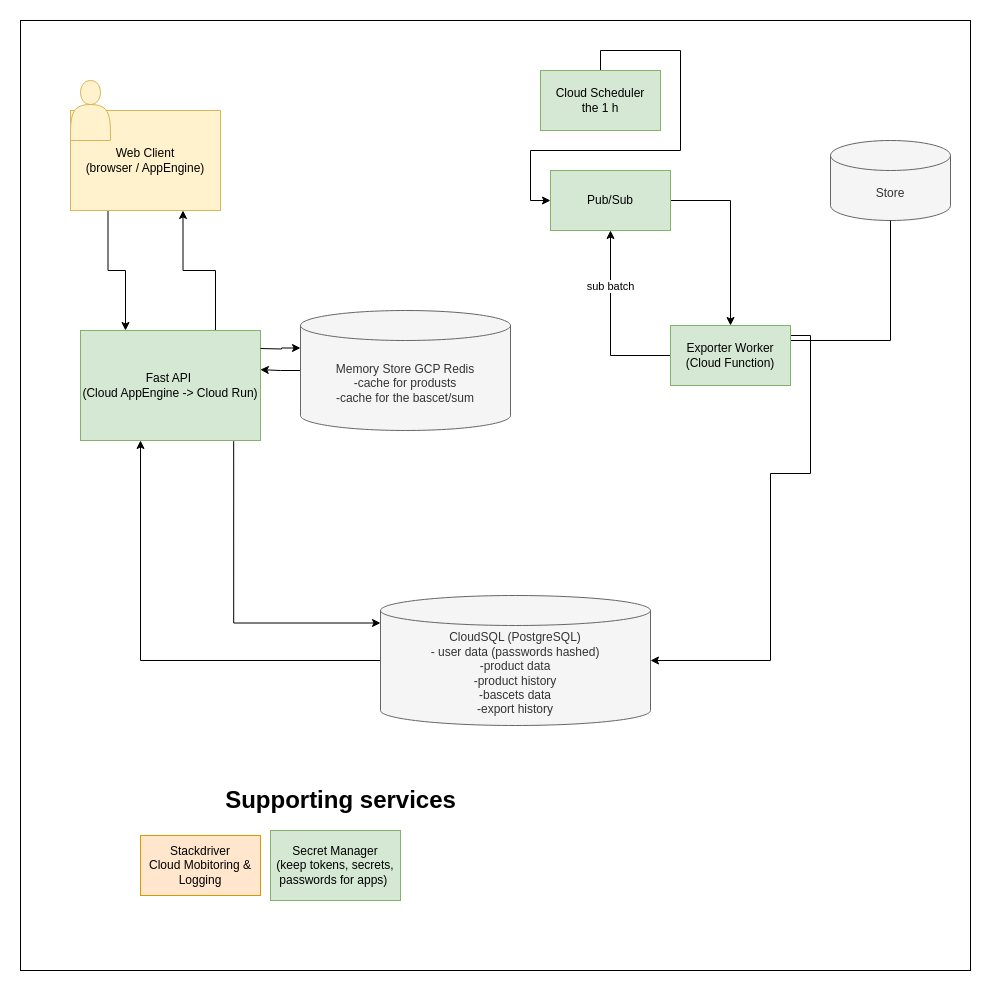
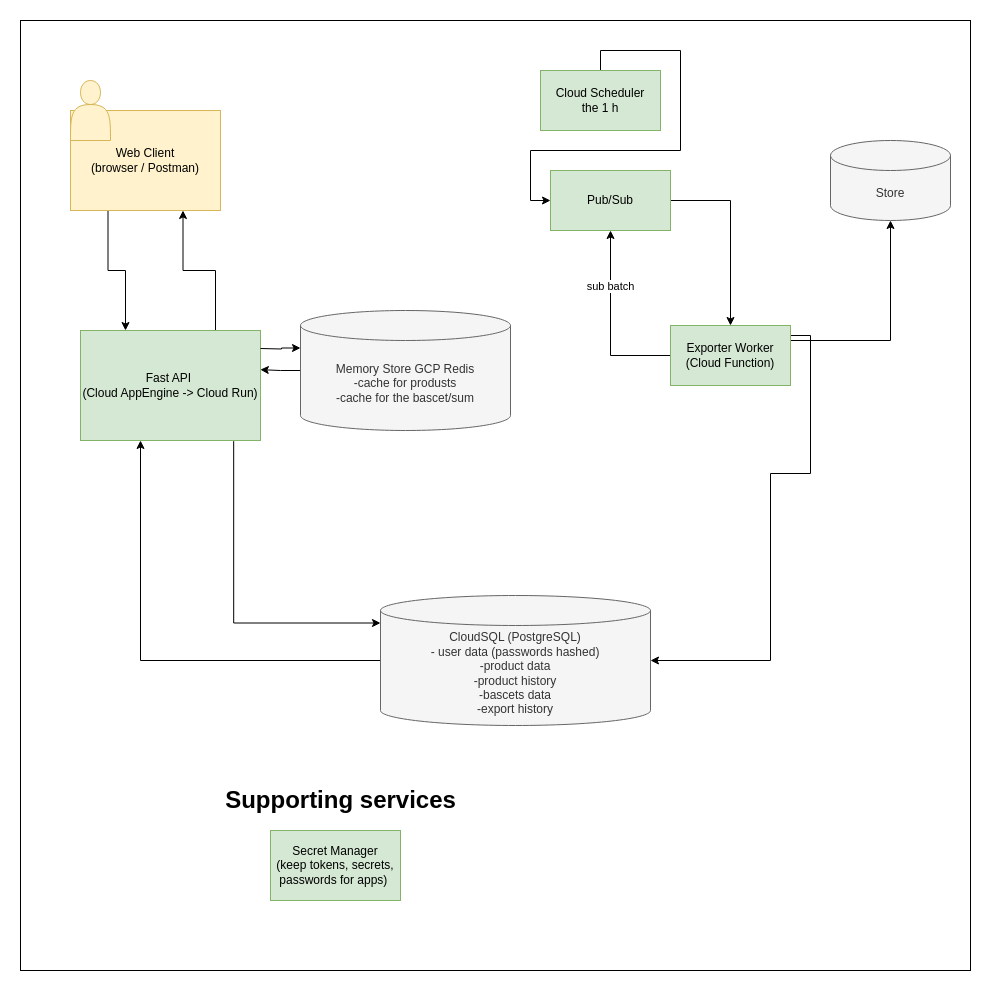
node "Web Client (browser / AppEngine)": label "Web Client (browser / AppEngine)" -> "Web Client (browser / Postman)"
edge "Store" -- "Exporter Worker (Cloud Function)": arrowhead none -> classic
node "Stackdriver Cloud Mobitoring & Logging": removed
